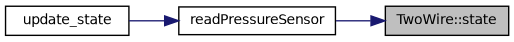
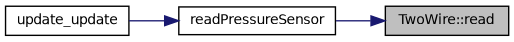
node "update_state": label "update_state" -> "update_update"
node "TwoWire::state": label "TwoWire::state" -> "TwoWire::read"
